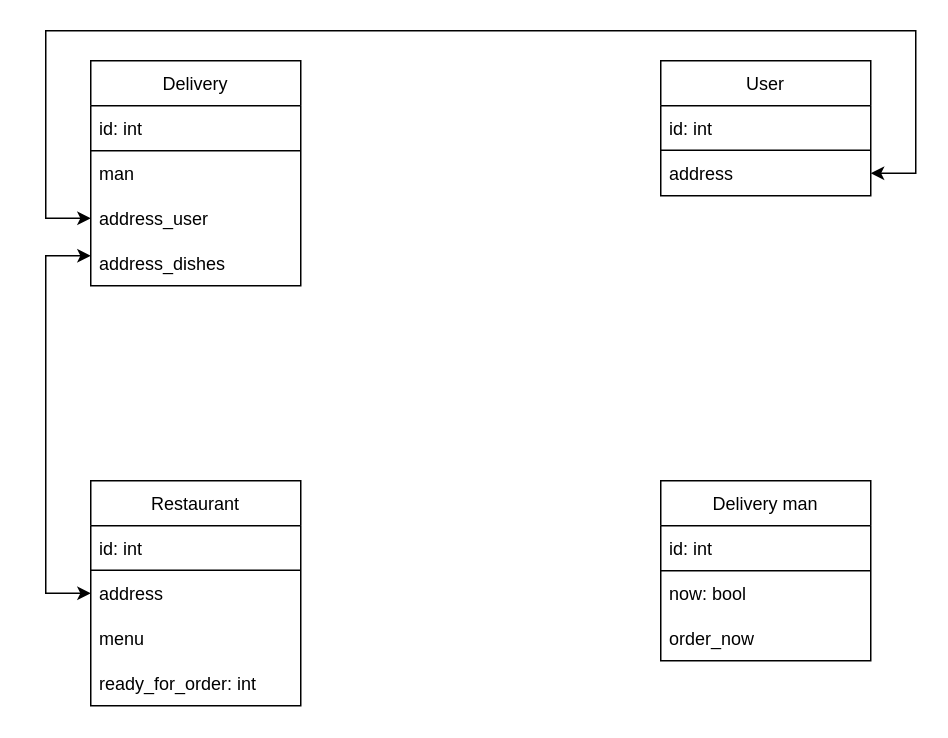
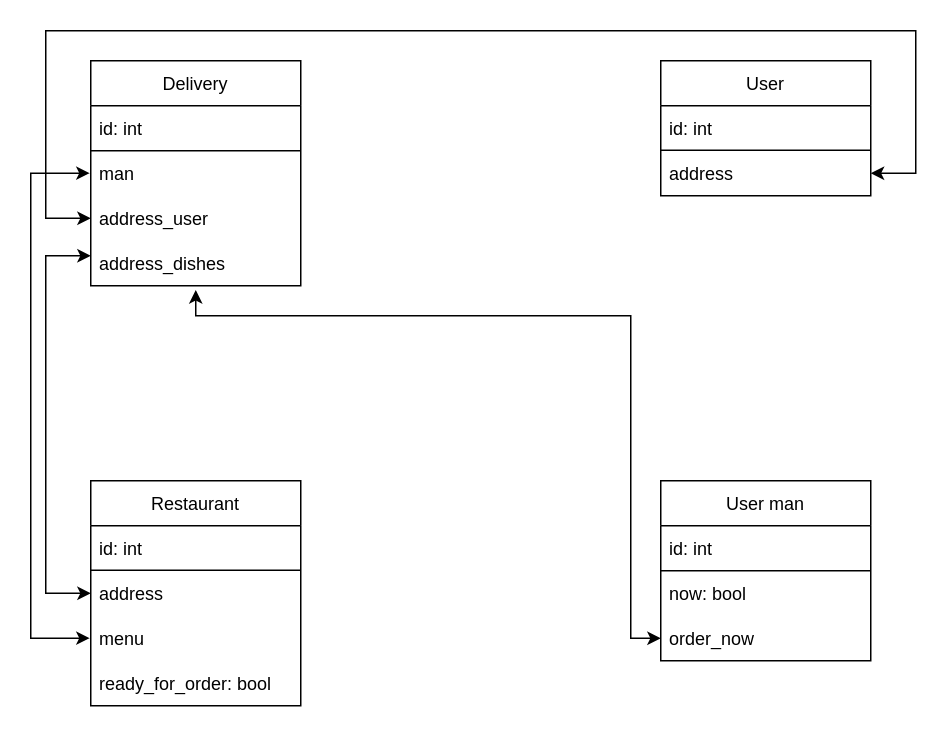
edge "address_dishes" -- "order_now": added
edge "man" -- "menu": added
node "Delivery man": label "Delivery man" -> "User man"
node "ready_for_order: int": label "ready_for_order: int" -> "ready_for_order: bool"
